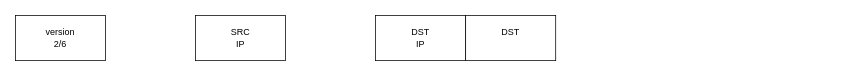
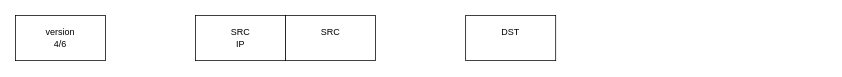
node "version 2/6": label "version 2/6" -> "version 4/6"
node "SRC Port": added
node "DST IP": removed
